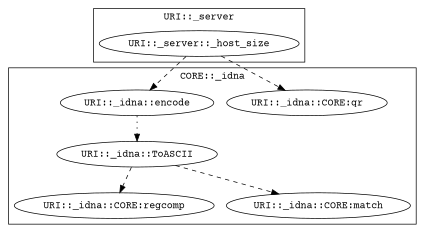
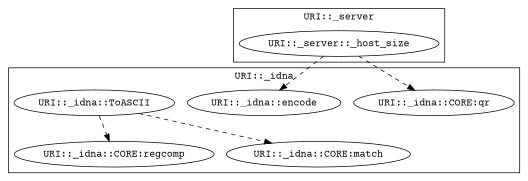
cluster "CORE::_idna": label "CORE::_idna" -> "URI::_idna"
edge "URI::_idna::encode" -> "URI::_idna::ToASCII": removed
